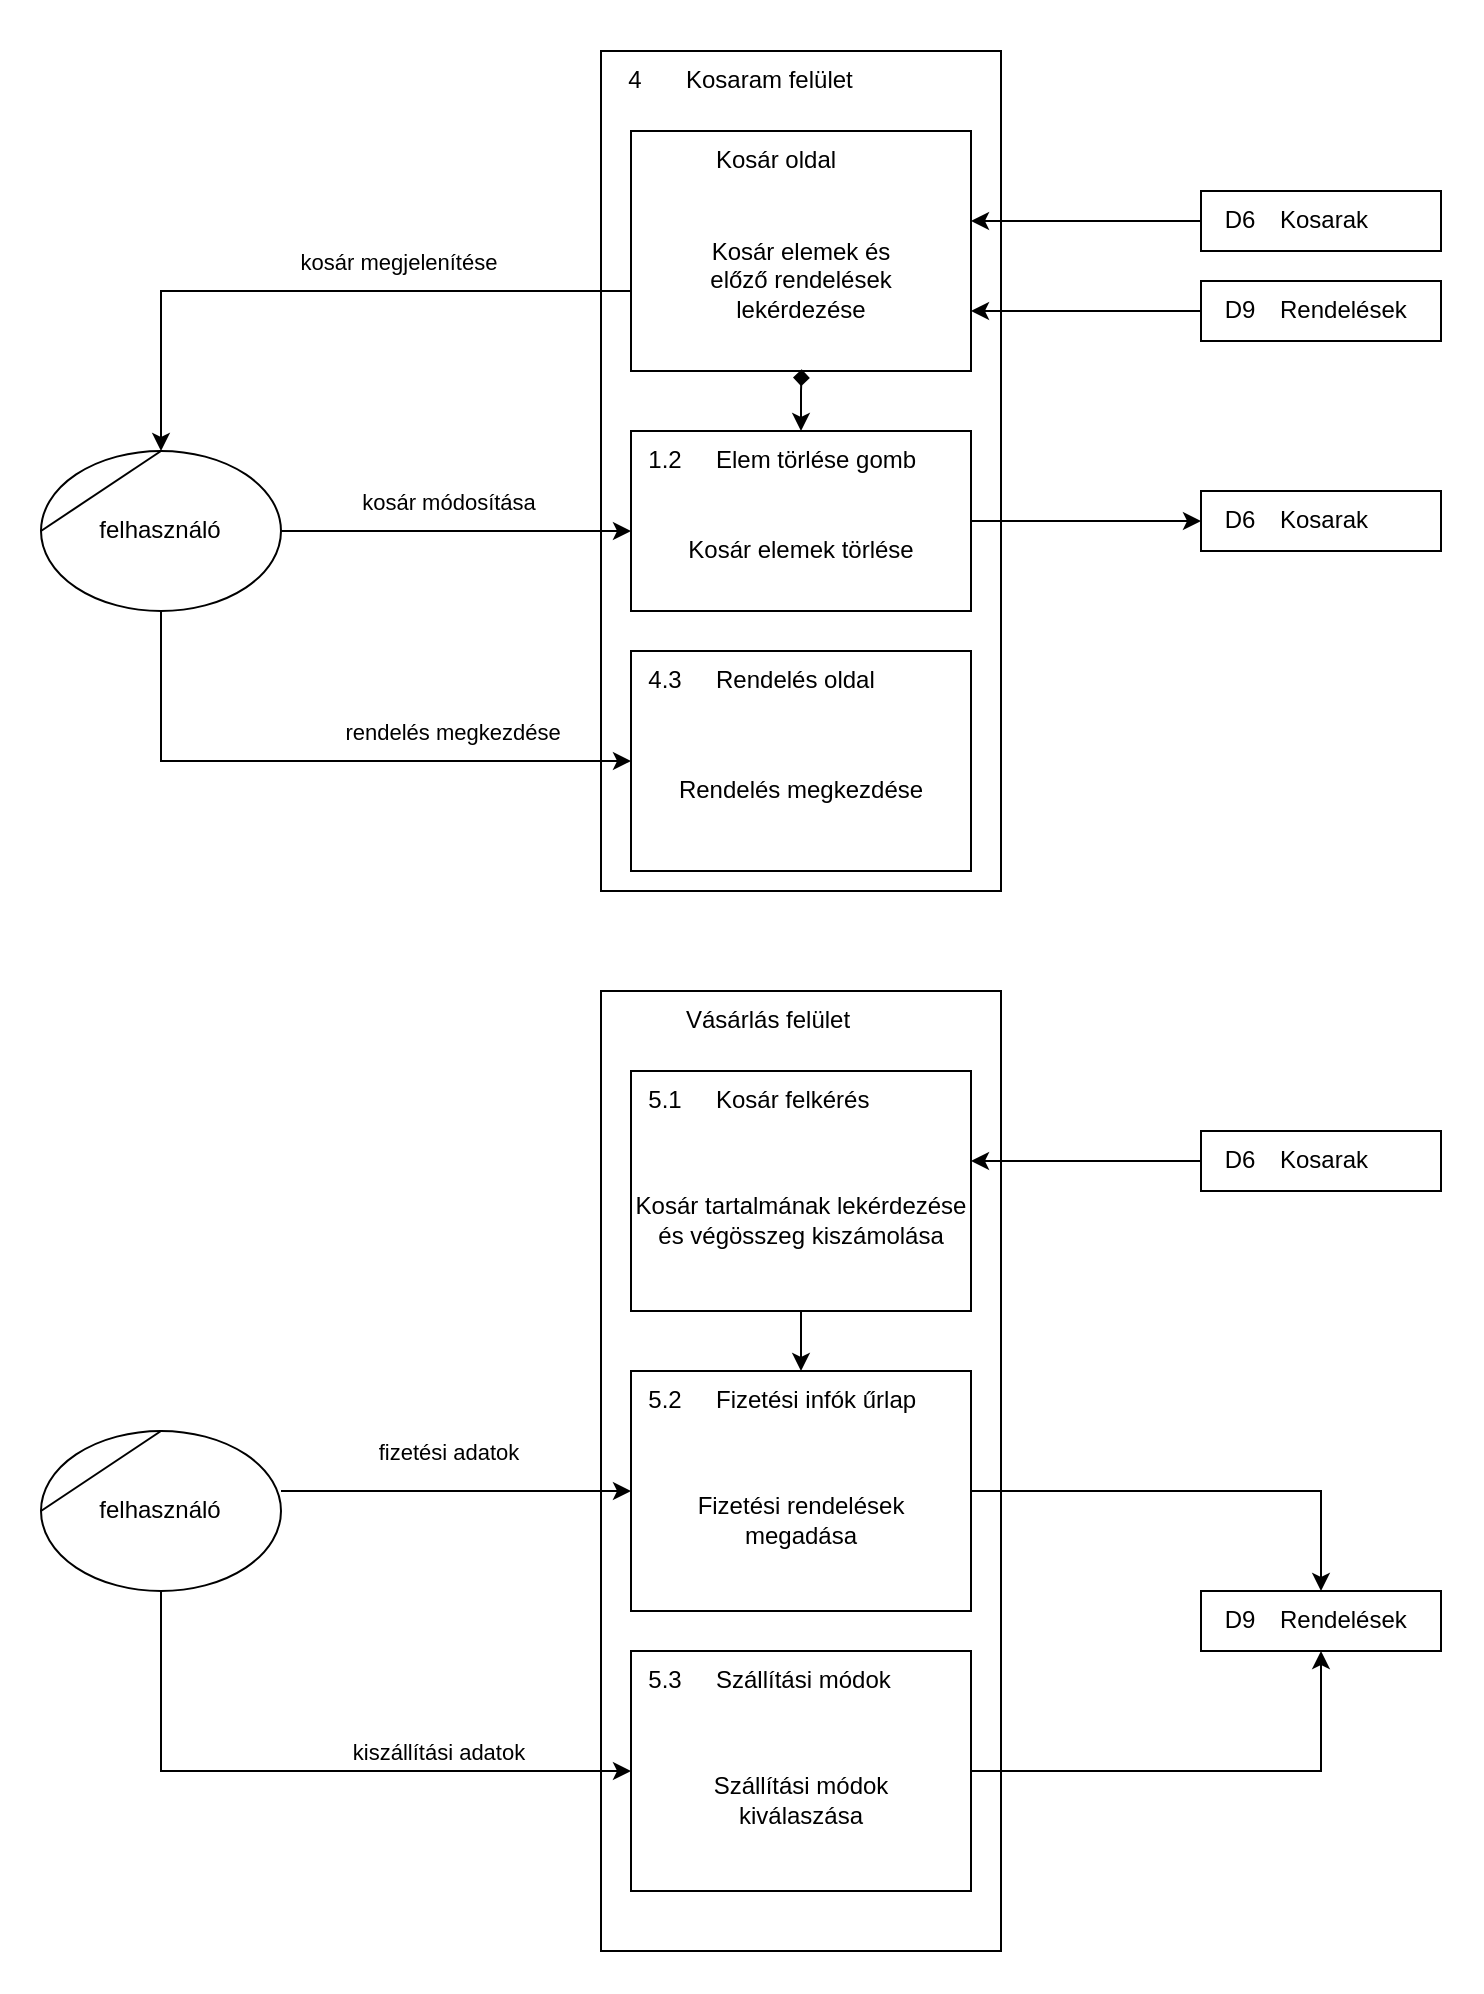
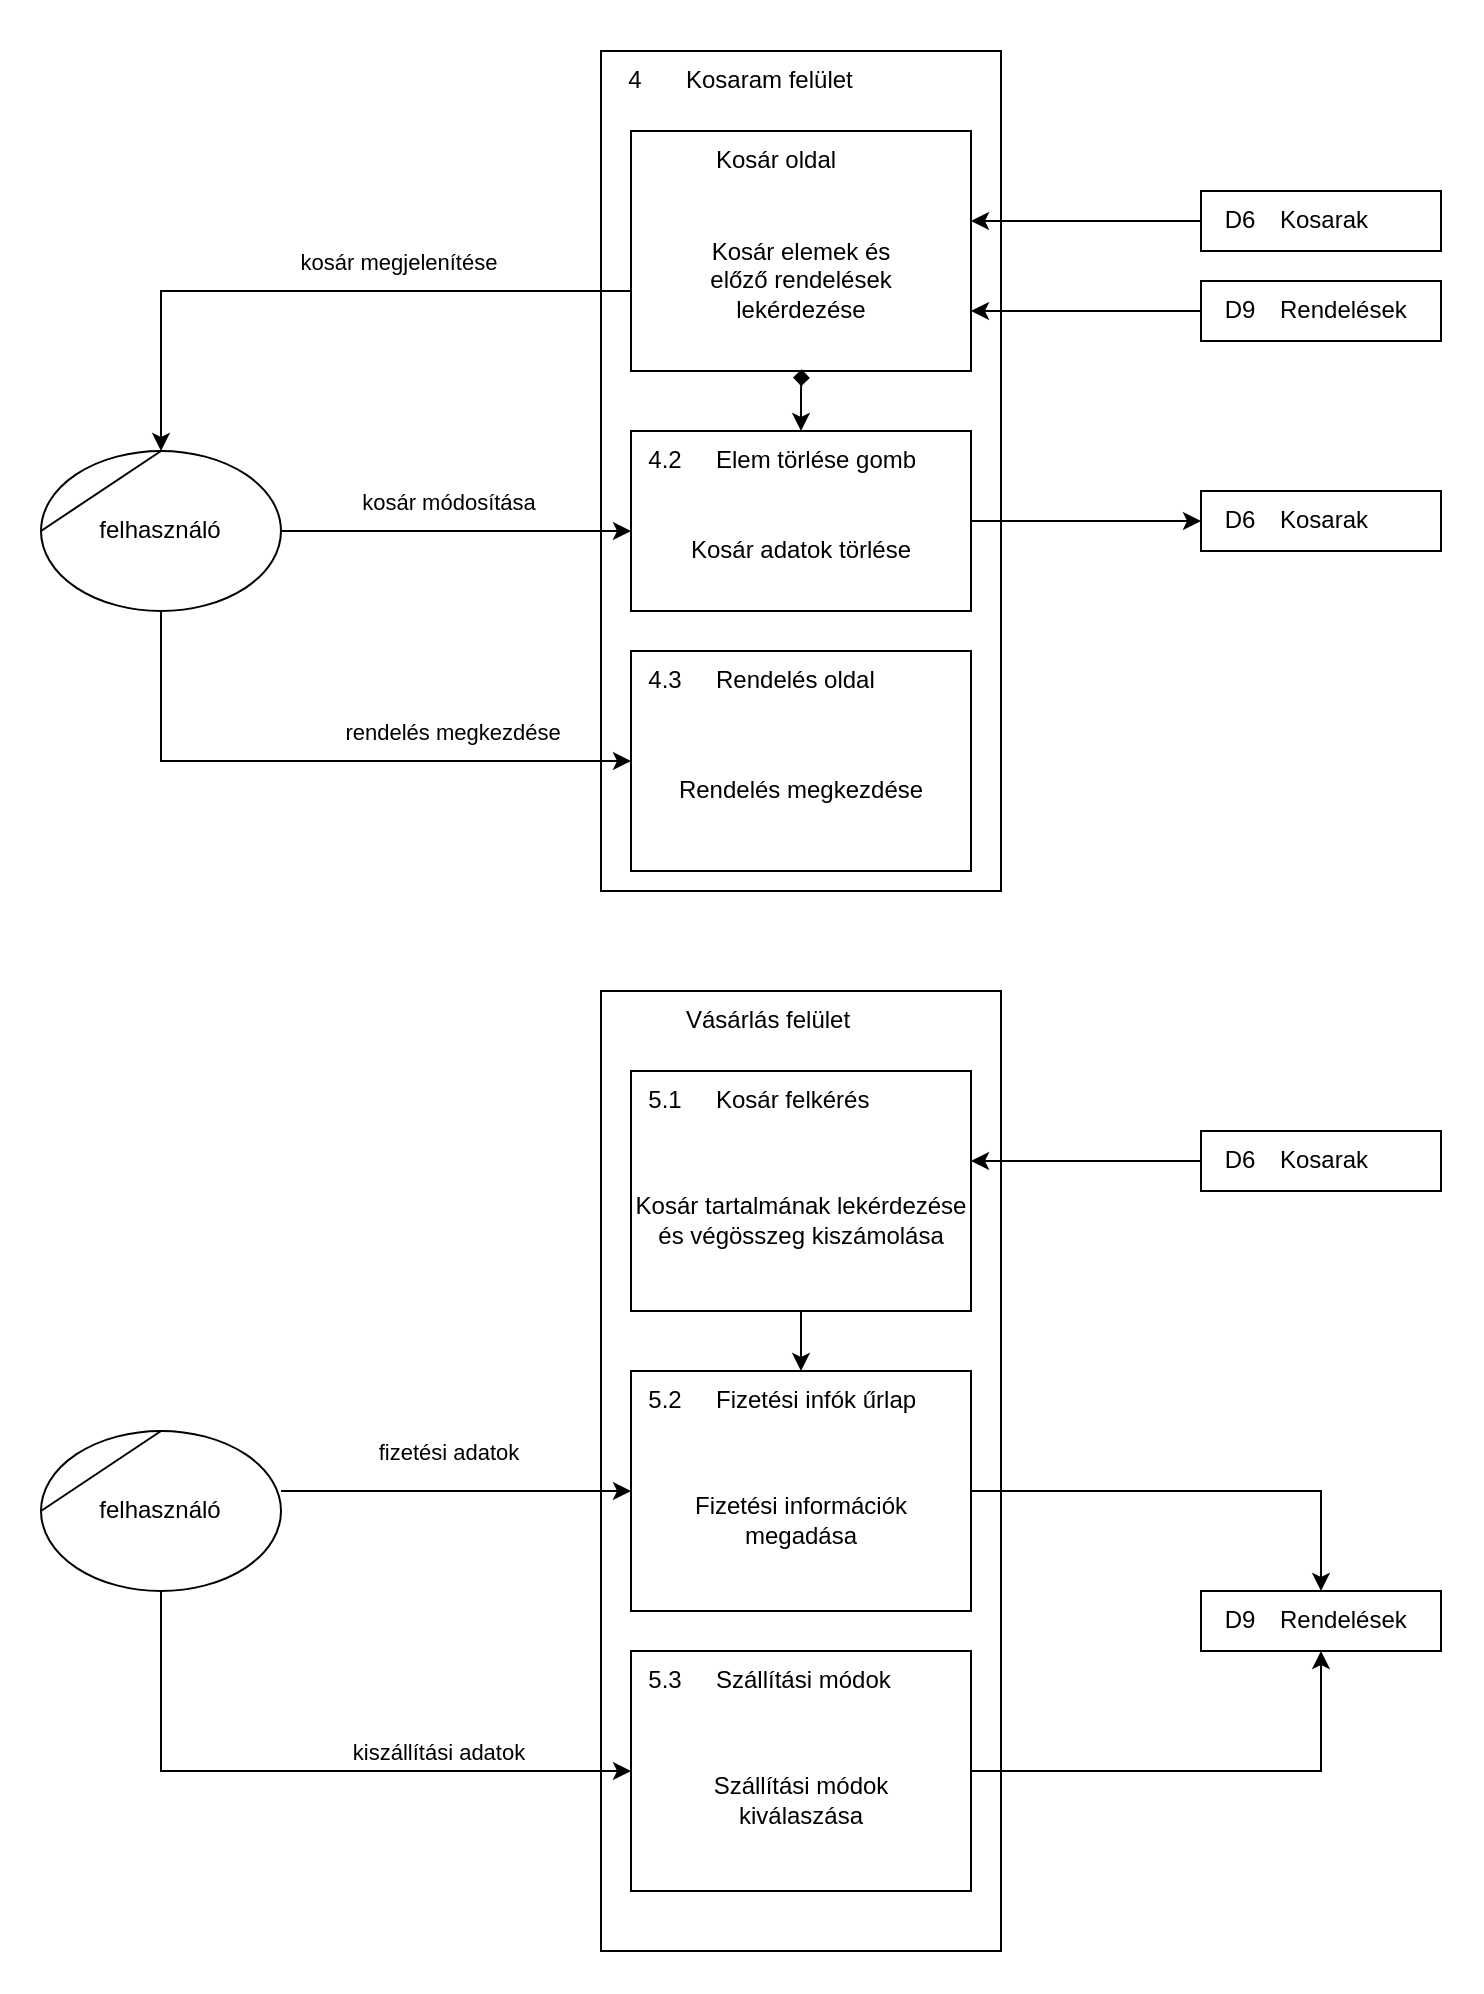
node "1.2": label "1.2" -> "4.2"
node "Kosár elemek törlése": label "Kosár elemek törlése" -> "Kosár adatok törlése"
node "Fizetési rendelések megadása": label "Fizetési rendelések megadása" -> "Fizetési információk megadása"
